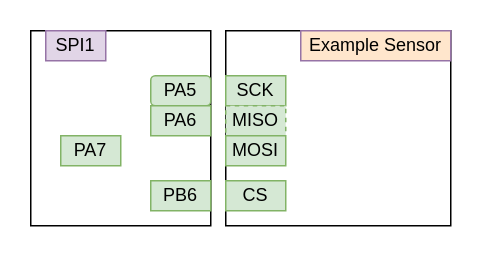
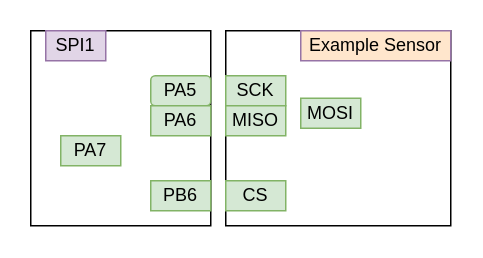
node "MISO": style dashed -> solid
node "MOSI": moved (256, 151) -> (331, 113)
